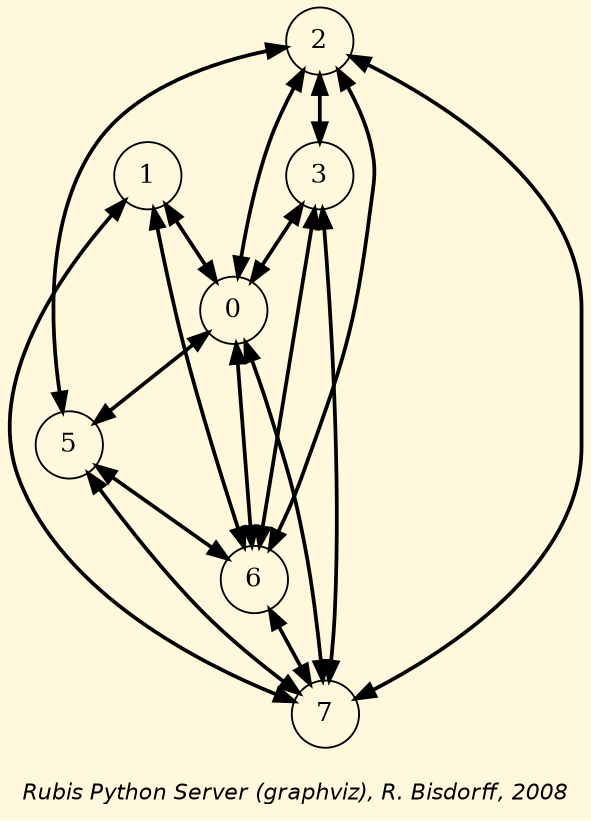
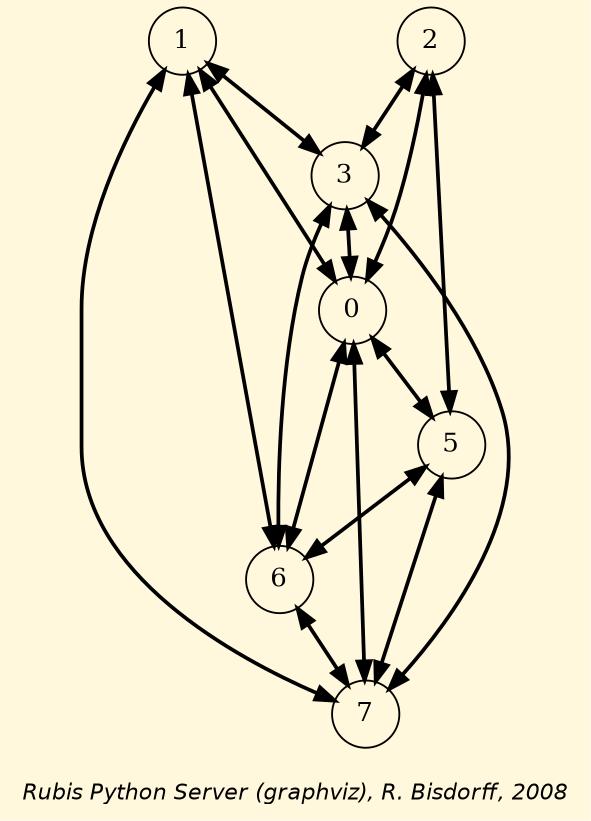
edge "1" -- "3": added
edge "2" -- "6": removed
edge "2" -- "7": removed
